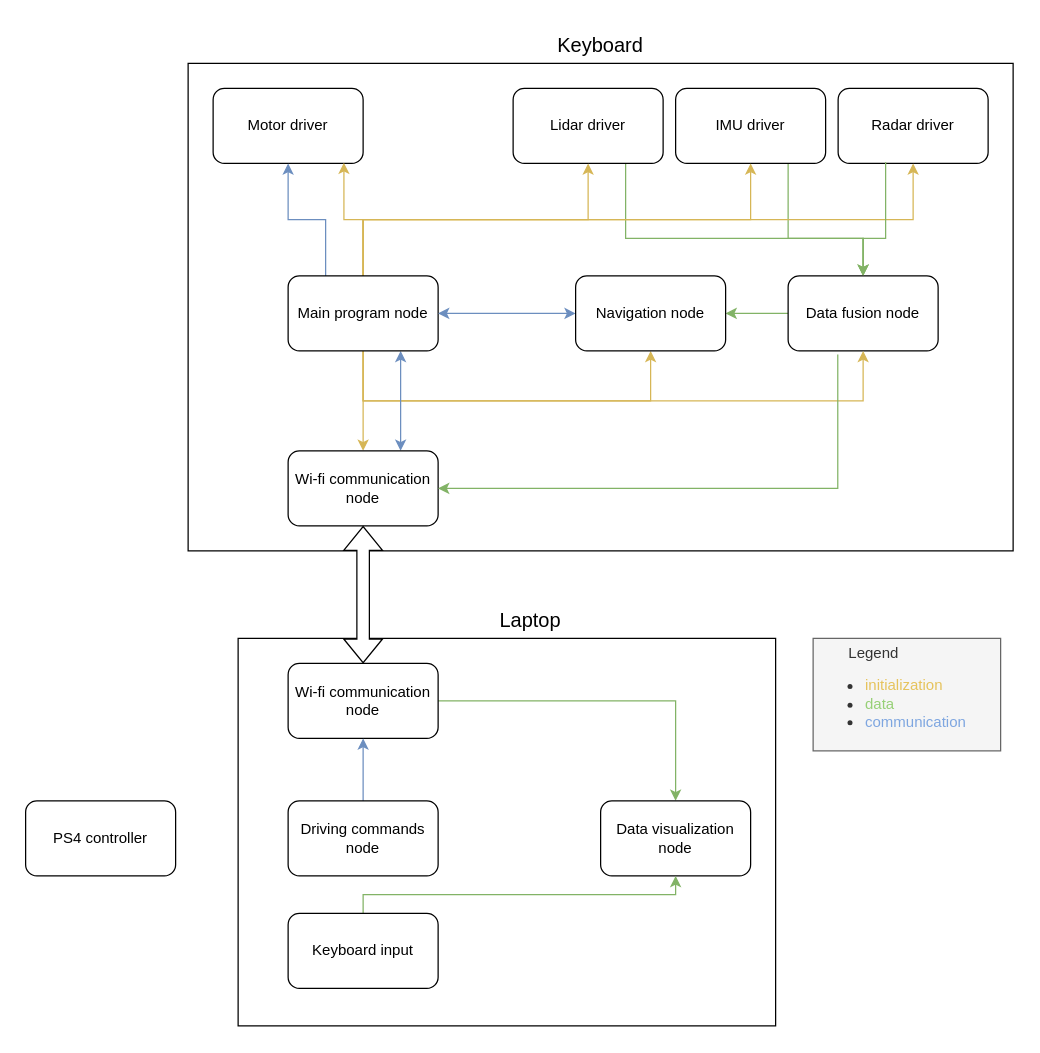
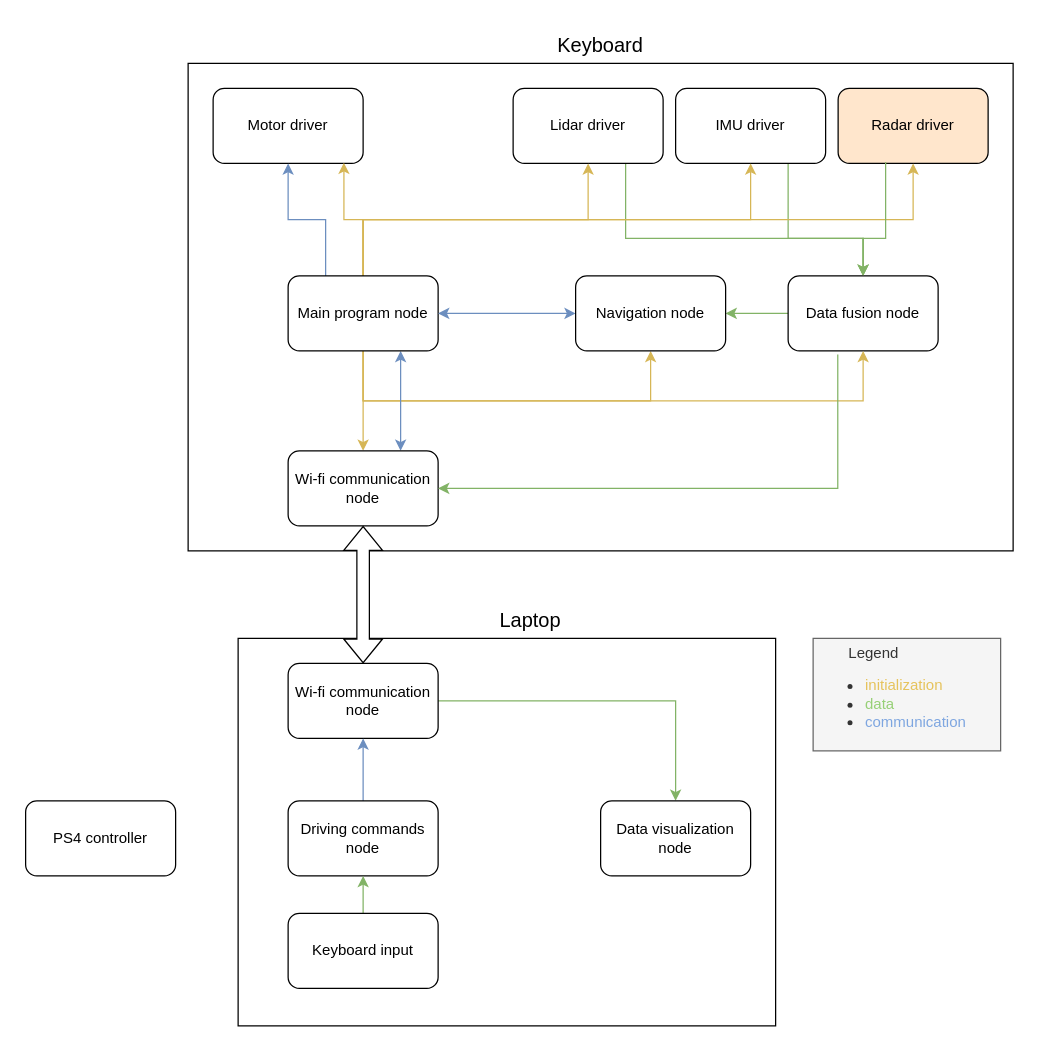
node "Radar driver": fillcolor #ffffff -> #ffe6cc
edge "Keyboard input" -> "Data visualization node": now "Keyboard input" -> "Driving commands node"
